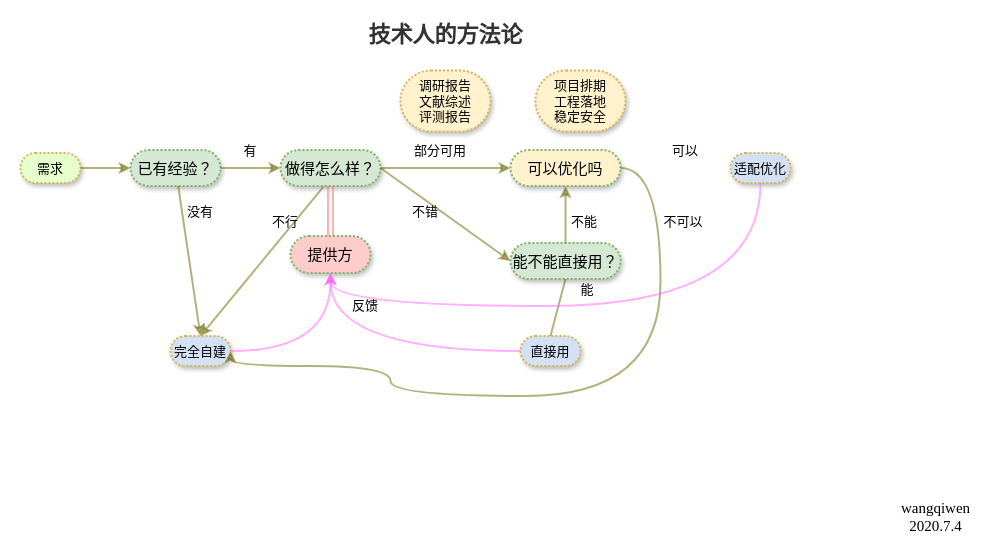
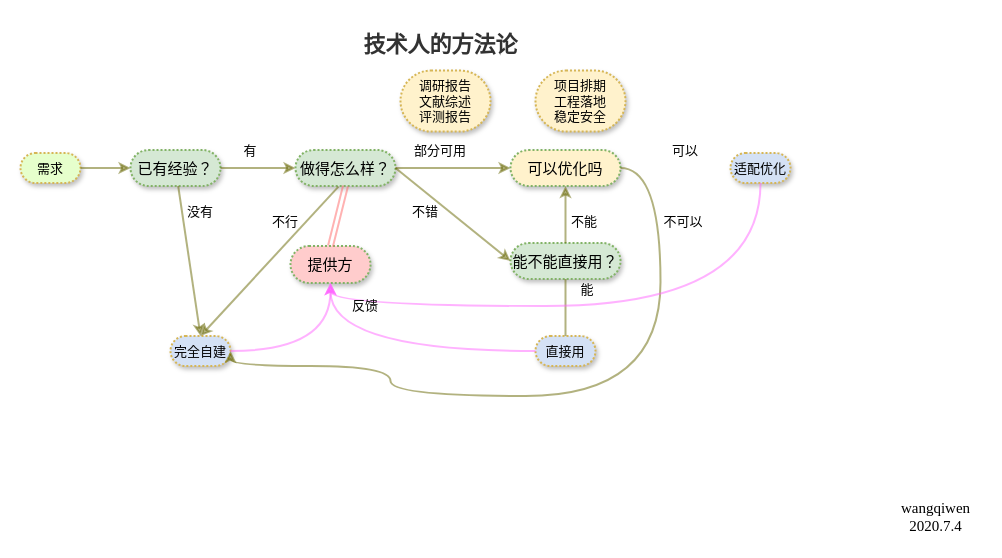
node "技术人的方法论": moved (446, 36) -> (441, 46)
node "做得怎么样？": moved (331, 168) -> (346, 168)
node "提供方": moved (331, 255) -> (331, 265)
node "直接用": moved (551, 351) -> (566, 351)
